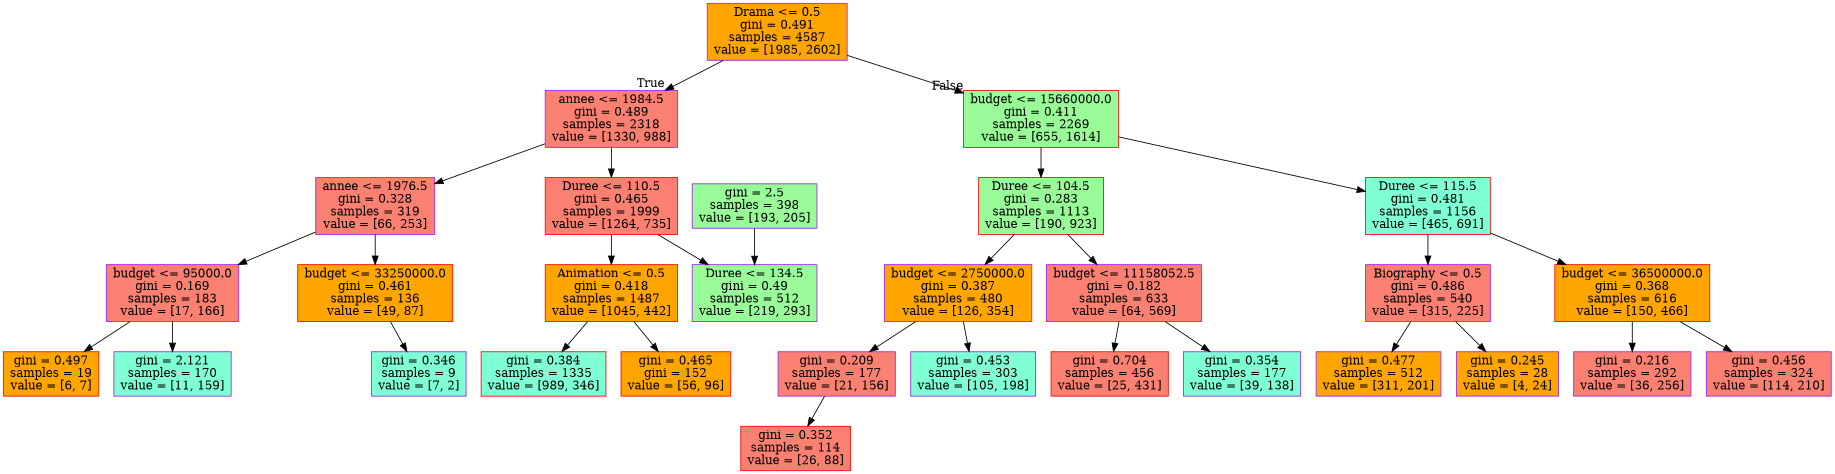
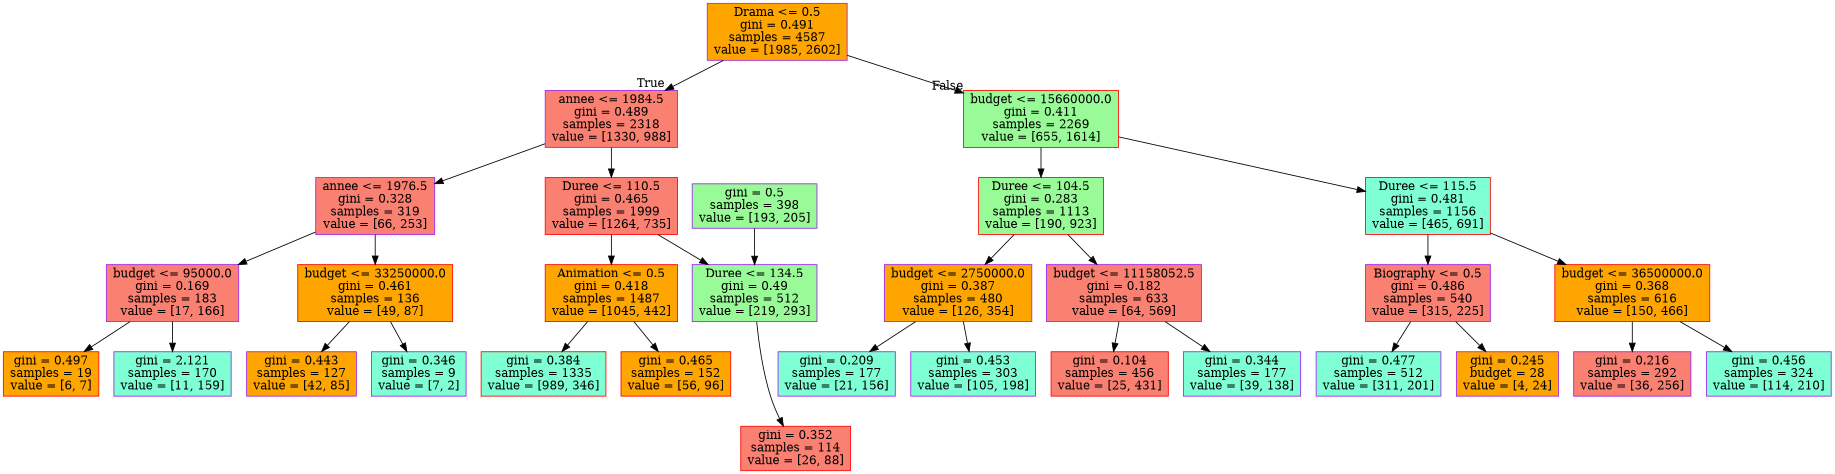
node "gini = 2.5 samples = 398 value = [193, 205]": label "gini = 2.5 samples = 398 value = [193, 205]" -> "gini = 0.5 samples = 398 value = [193, 205]"
node "gini = 0.443 samples = 127 value = [42, 85]": added
node "gini = 0.465 gini = 152 value = [56, 96]": label "gini = 0.465 gini = 152 value = [56, 96]" -> "gini = 0.465 samples = 152 value = [56, 96]"
node "gini = 0.209 samples = 177 value = [21, 156]": fillcolor salmon -> aquamarine
node "gini = 0.704 samples = 456 value = [25, 431]": label "gini = 0.704 samples = 456 value = [25, 431]" -> "gini = 0.104 samples = 456 value = [25, 431]"
node "gini = 0.354 samples = 177 value = [39, 138]": label "gini = 0.354 samples = 177 value = [39, 138]" -> "gini = 0.344 samples = 177 value = [39, 138]"
node "gini = 0.477 samples = 512 value = [311, 201]": fillcolor orange -> aquamarine
node "gini = 0.245 samples = 28 value = [4, 24]": label "gini = 0.245 samples = 28 value = [4, 24]" -> "gini = 0.245 budget = 28 value = [4, 24]"
node "gini = 0.456 samples = 324 value = [114, 210]": fillcolor salmon -> aquamarine
edge "gini = 0.209 samples = 177 value = [21, 156]" -> "gini = 0.352 samples = 114 value = [26, 88]": now "Duree <= 134.5 gini = 0.49 samples = 512 value = [219, 293]" -> "gini = 0.352 samples = 114 value = [26, 88]"
